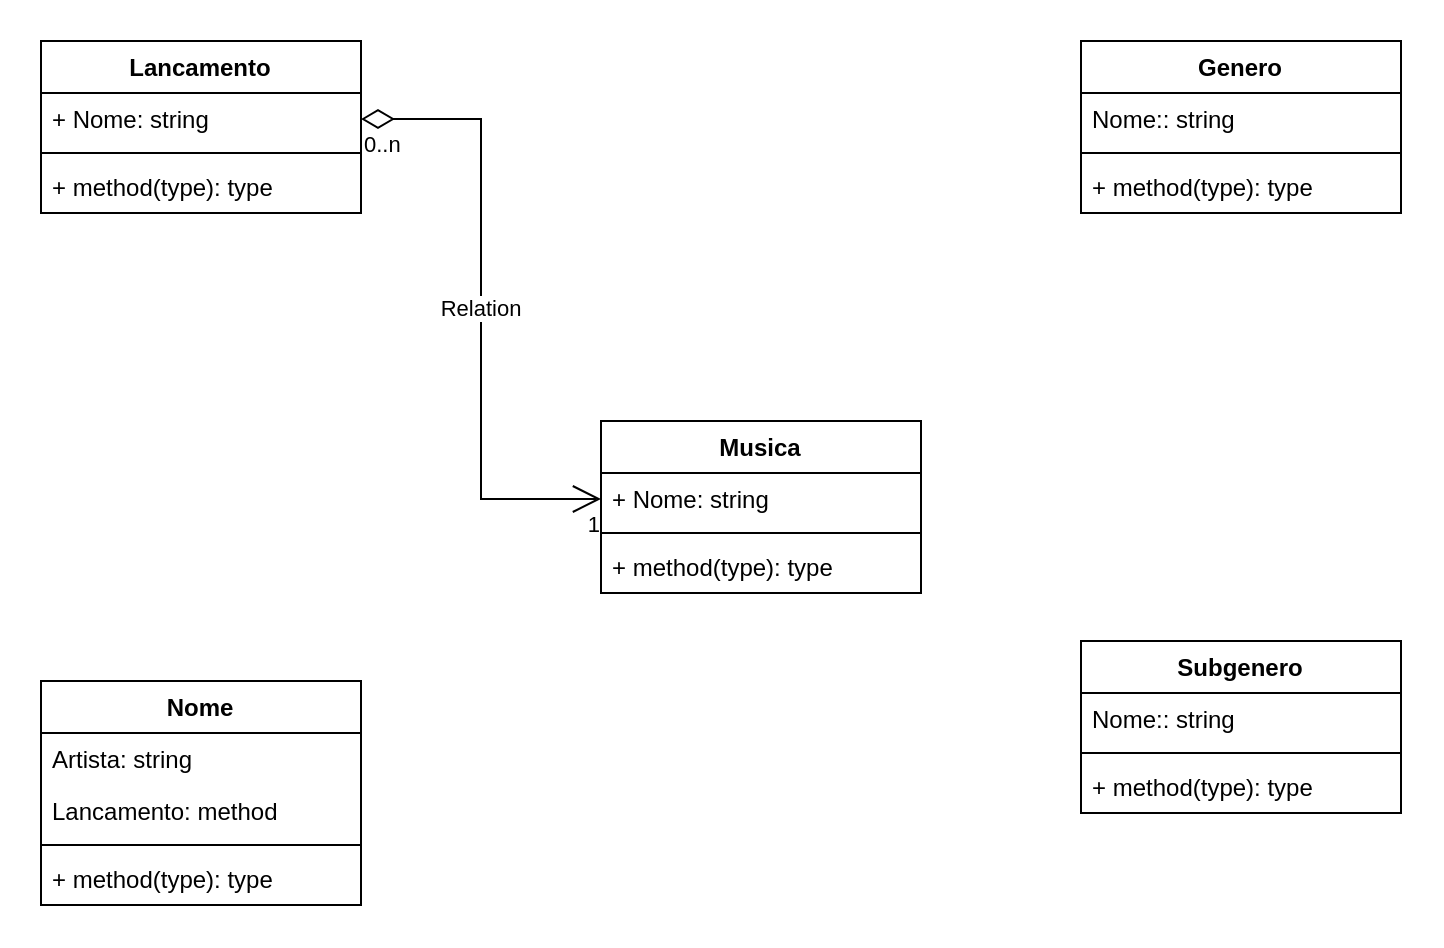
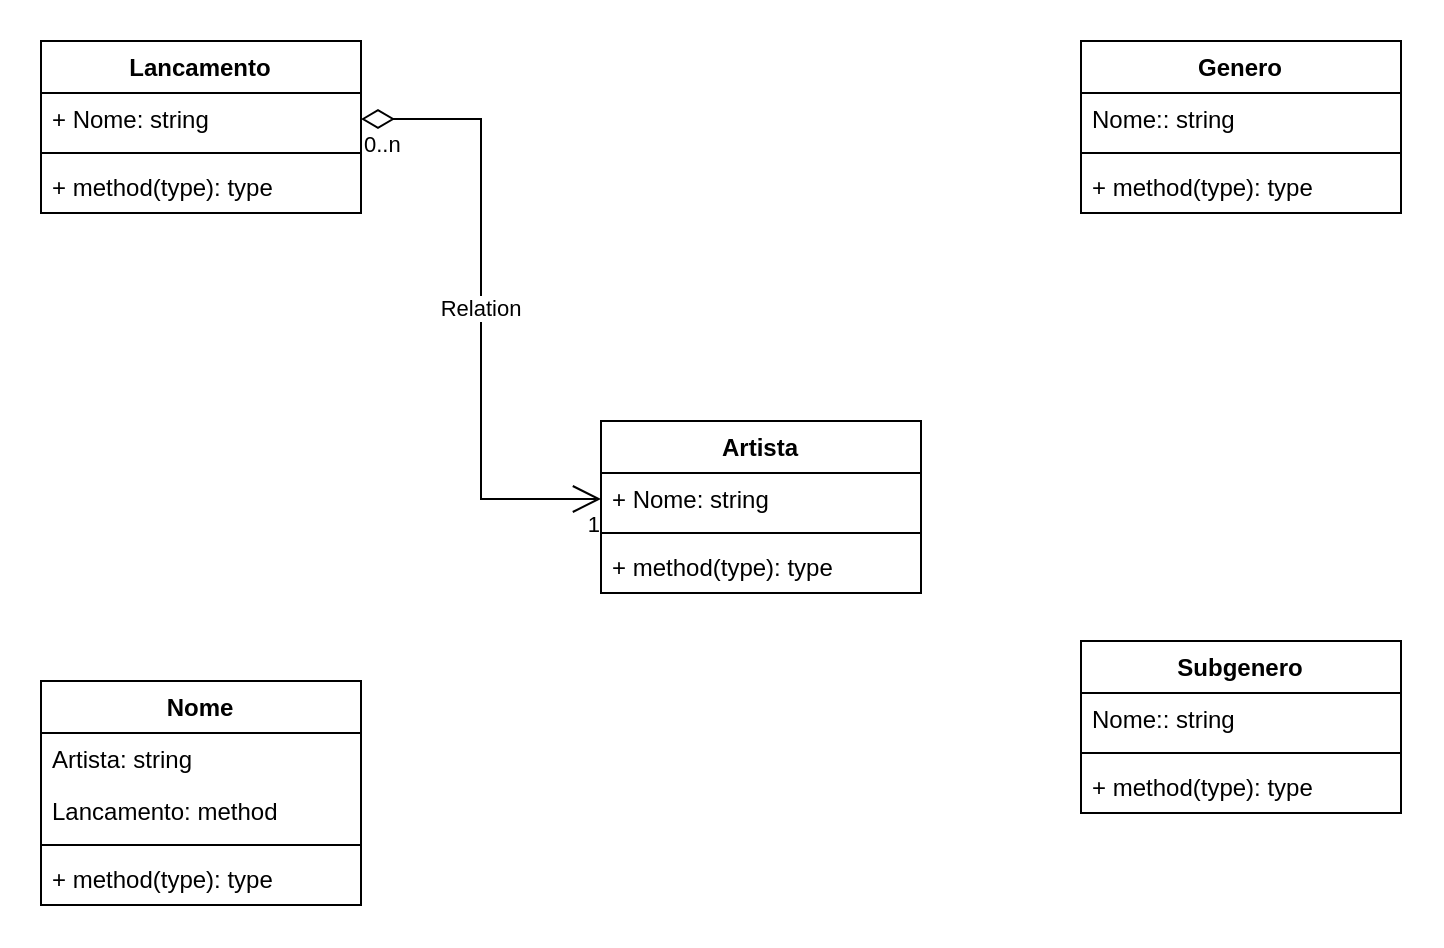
node "Musica": label "Musica" -> "Artista"
